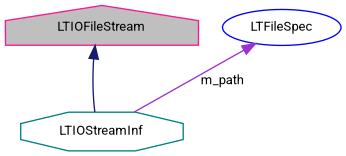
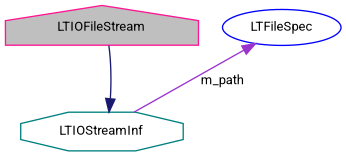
edge "LTIOStreamInf" -> "LTIOFileStream": reversed
